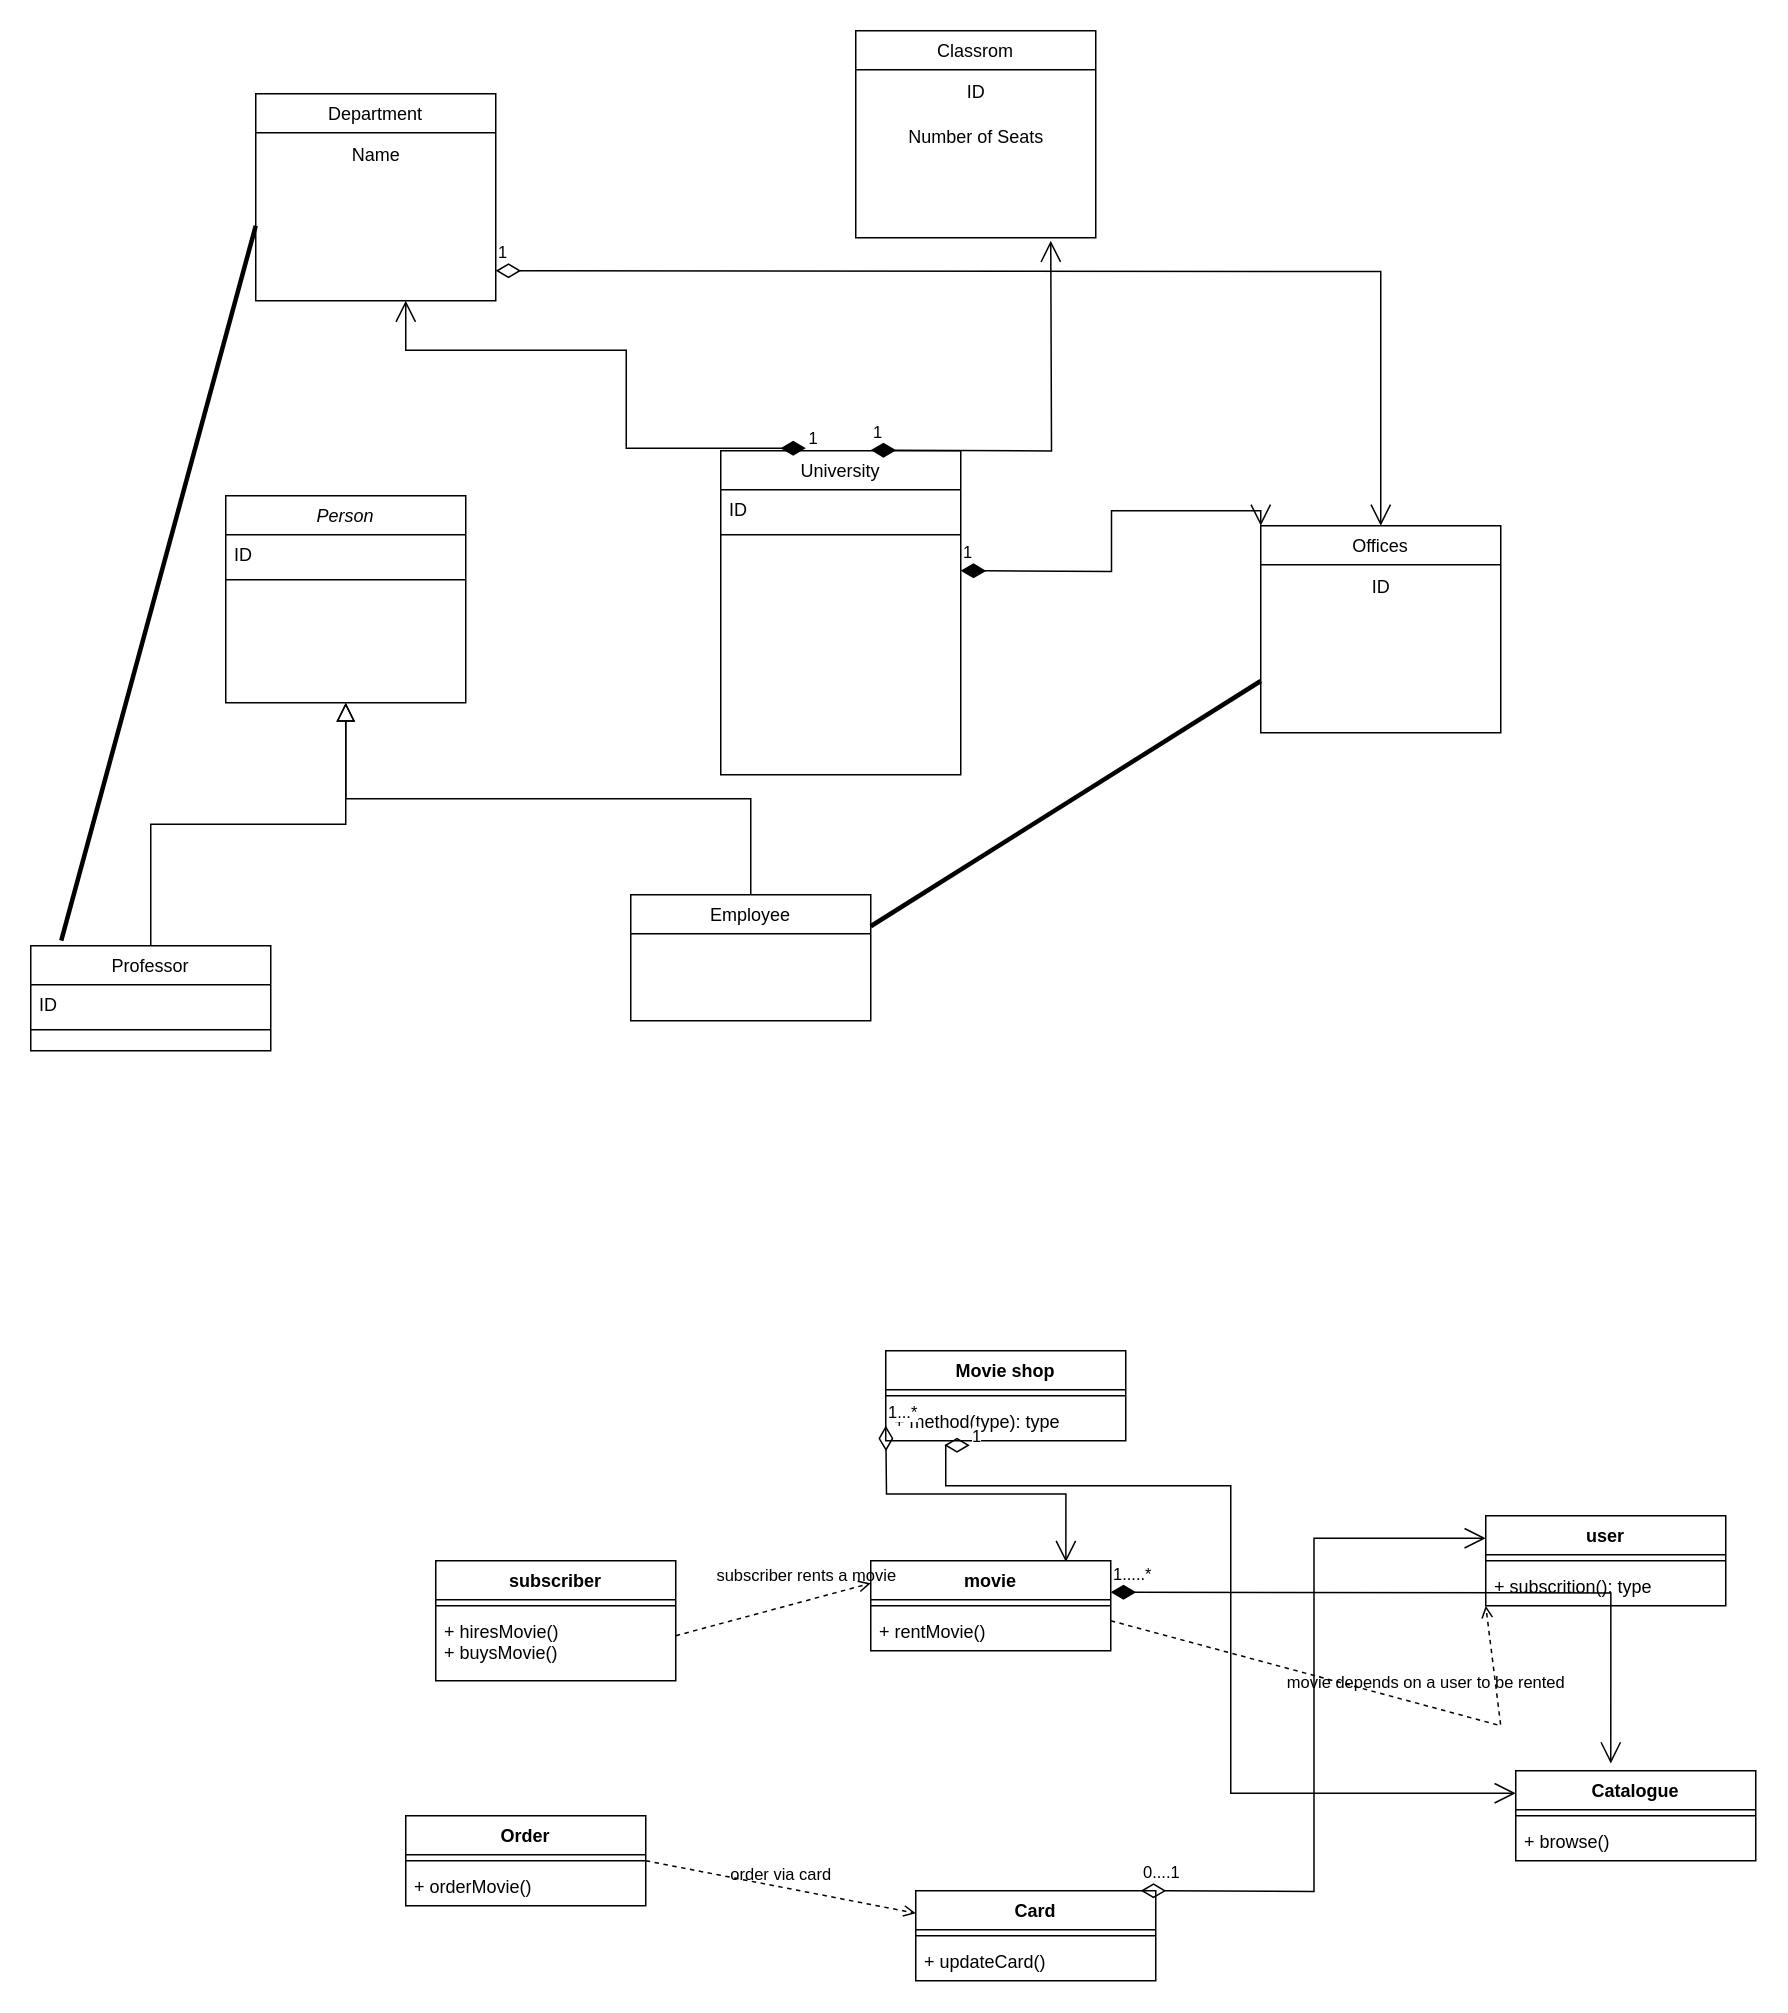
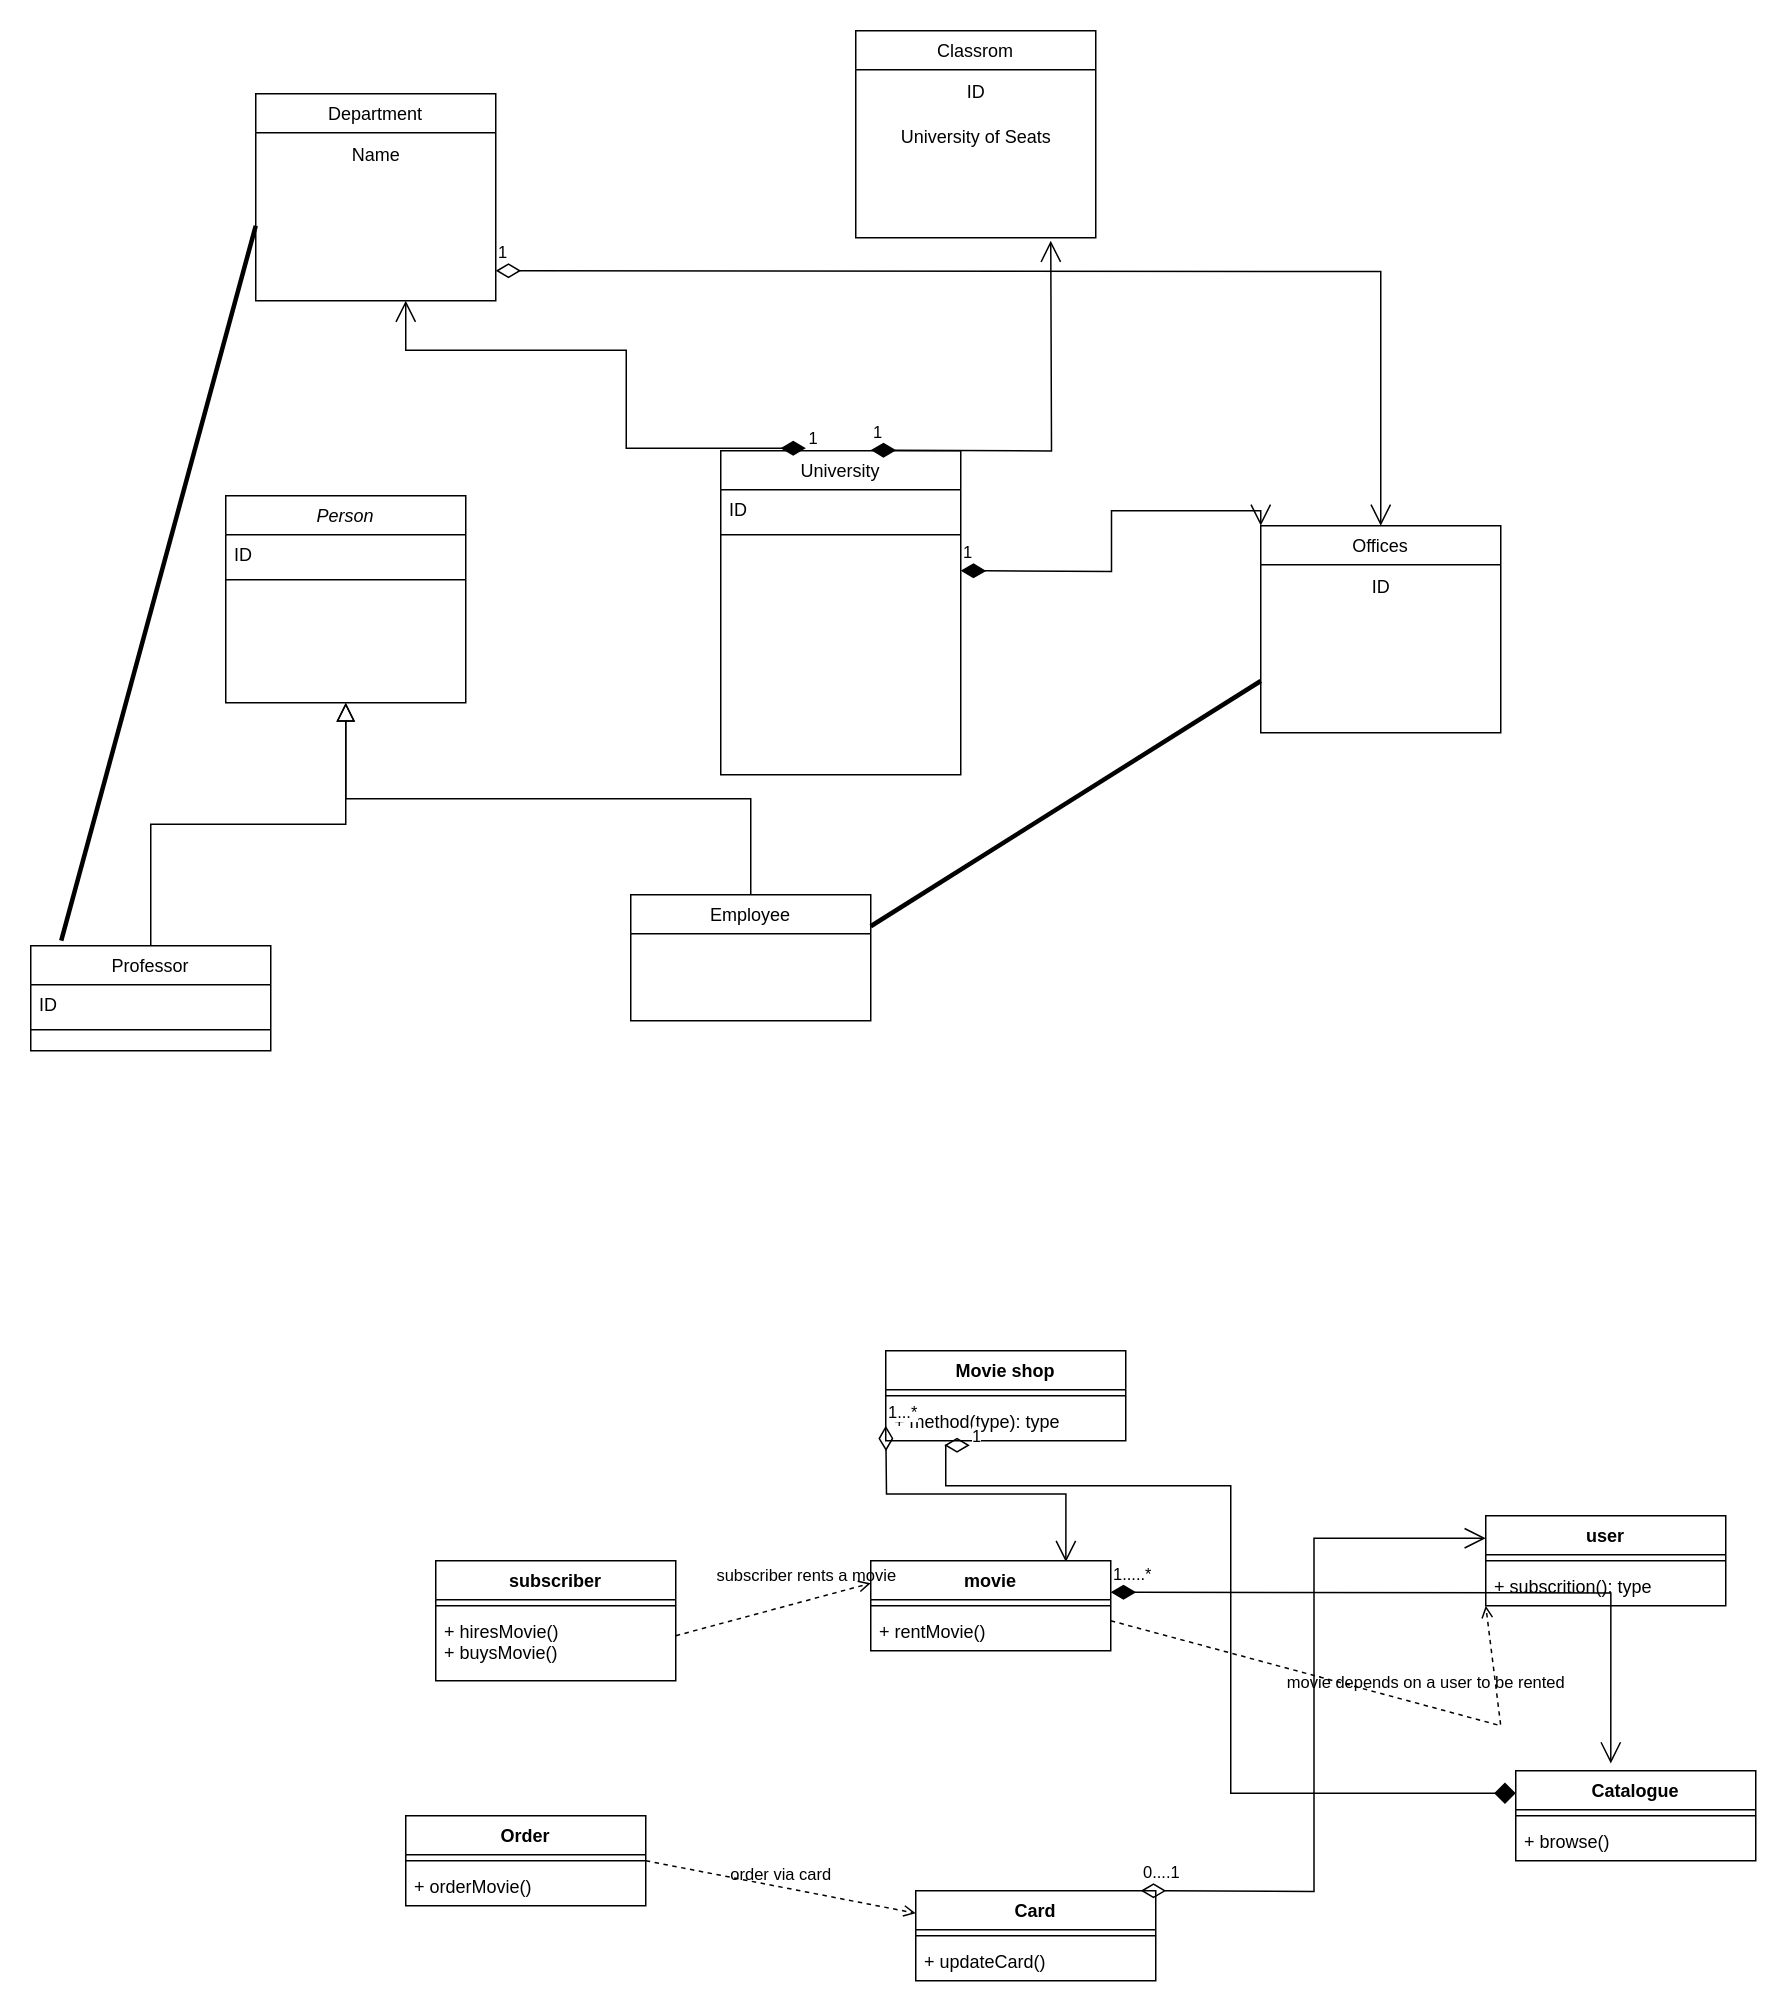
node "Number of Seats": label "Number of Seats" -> "University of Seats"
edge "+ method(type): type" -- "Catalogue": arrowhead open -> diamond
